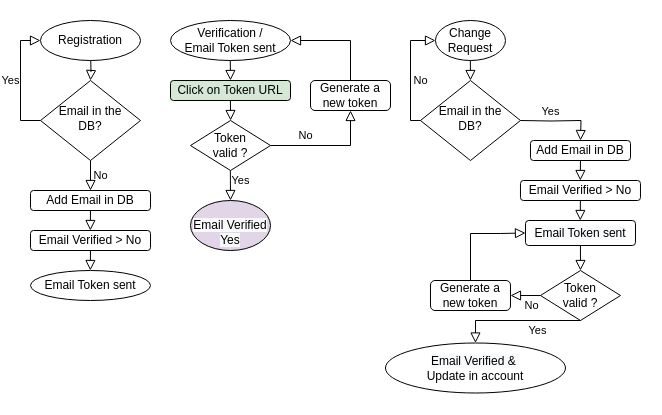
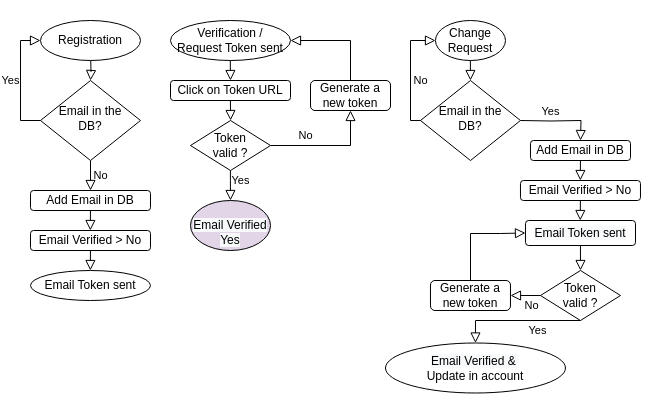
node "Verification / Email Token sent": label "Verification / Email Token sent" -> "Verification / Request Token sent"
node "Click on Token URL": fillcolor #d5e8d4 -> #ffffff
